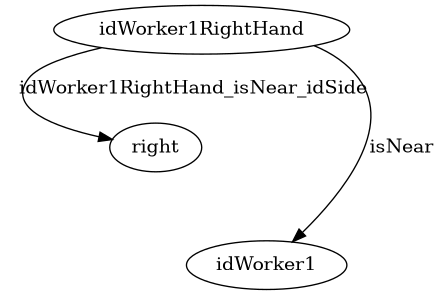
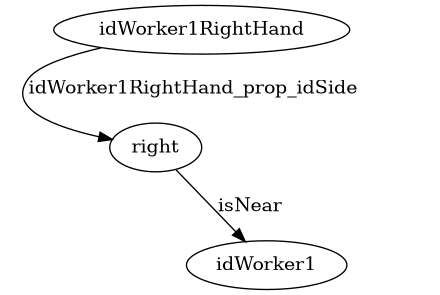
edge "idWorker1RightHand" -> "right": label "idWorker1RightHand_isNear_idSide" -> "idWorker1RightHand_prop_idSide"
edge "idWorker1RightHand" -> "idWorker1": now "right" -> "idWorker1"
